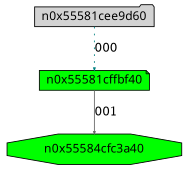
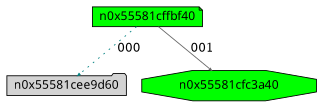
edge "n0x55581cee9d60" -> "n0x55581cffbf40": reversed
node "n0x55584cfc3a40": label "n0x55584cfc3a40" -> "n0x55581cfc3a40"
